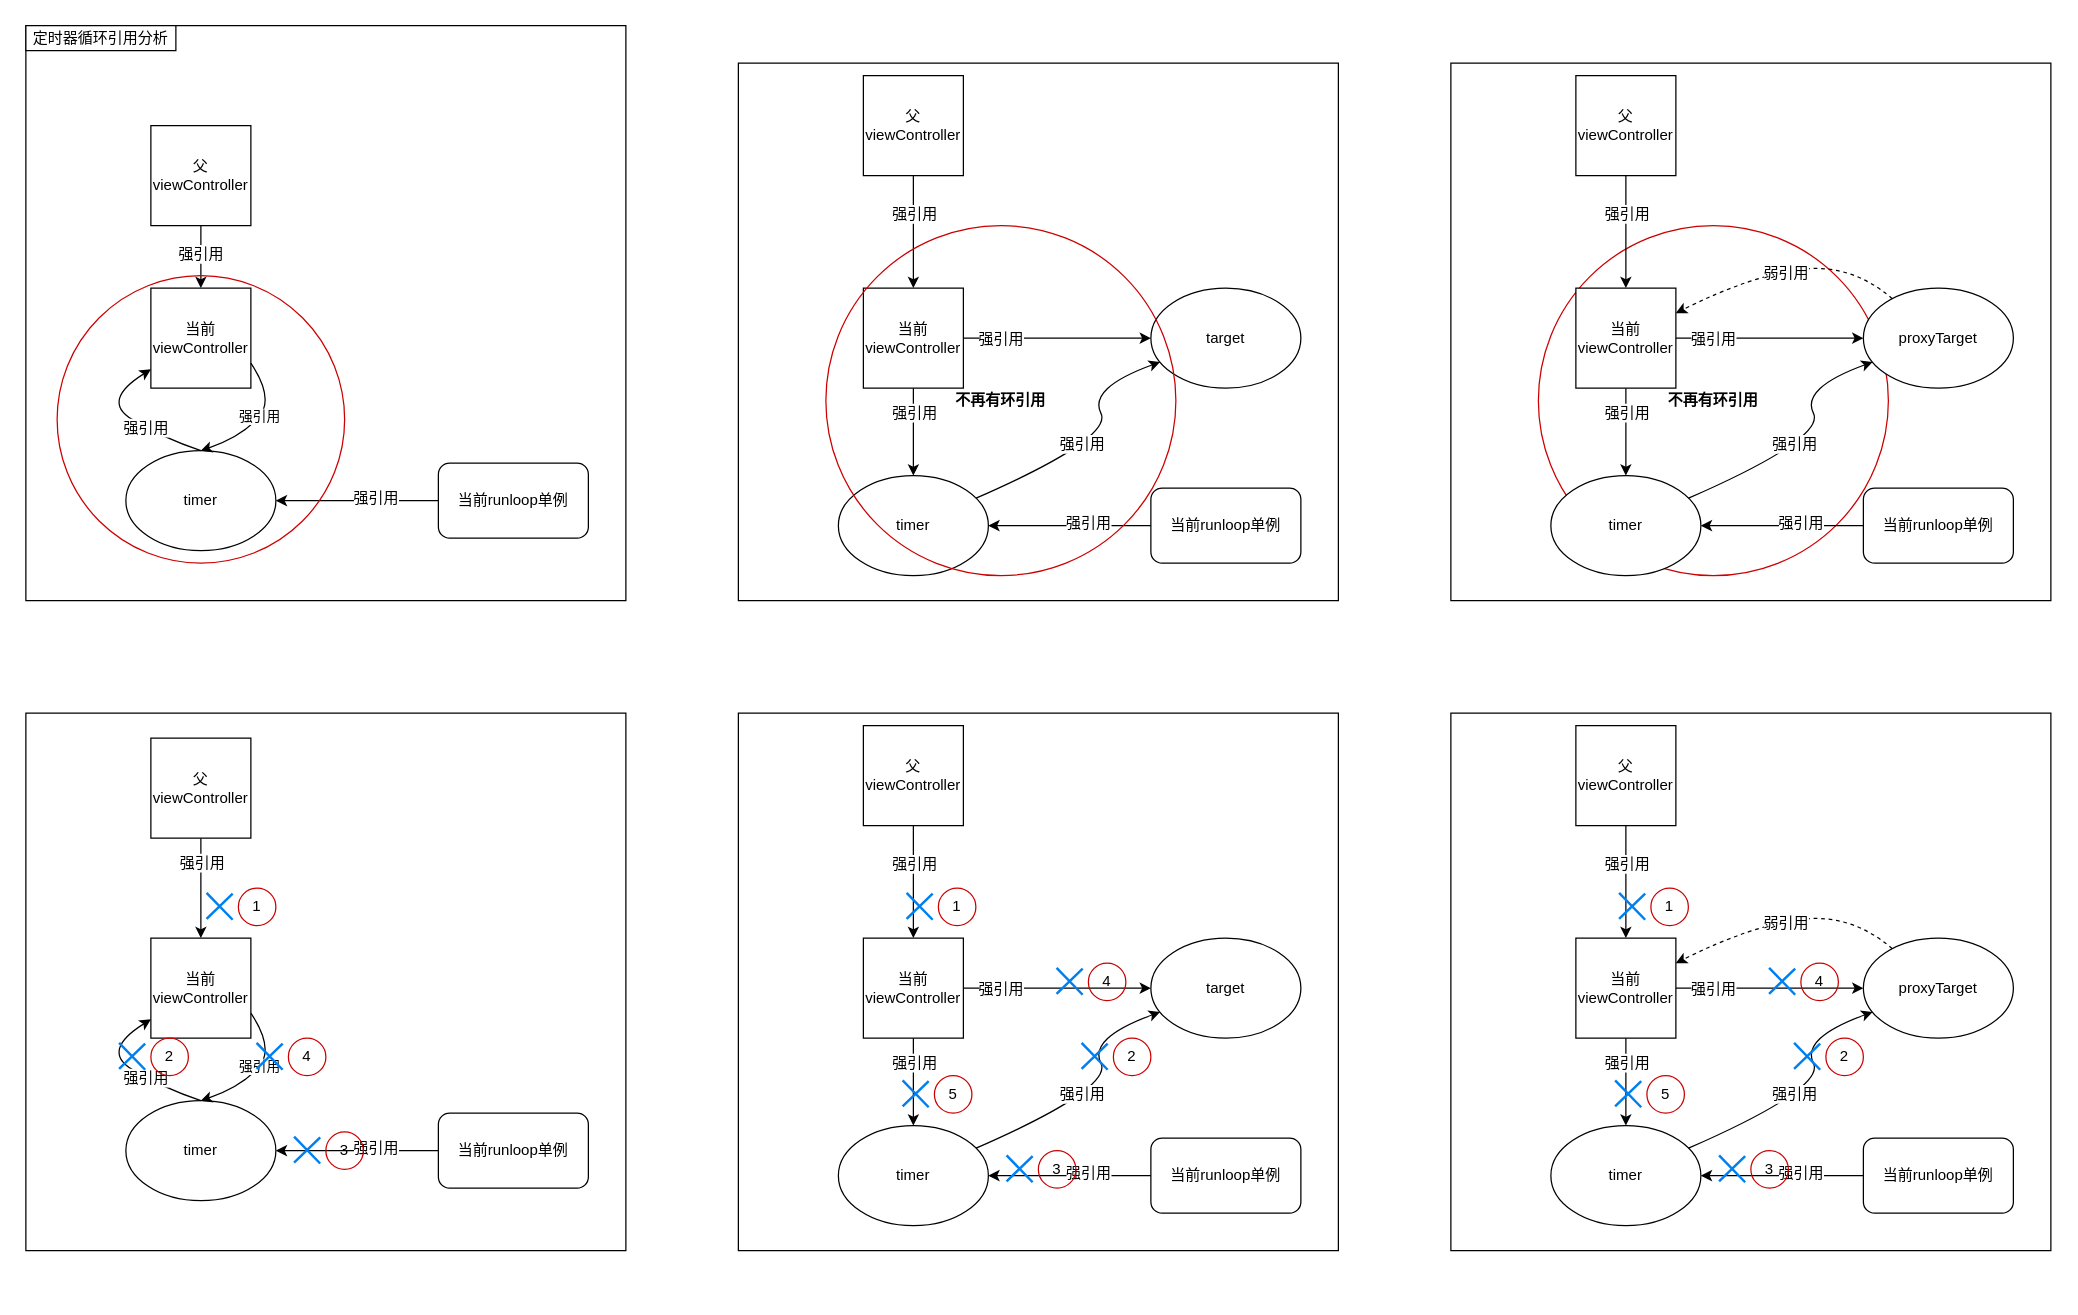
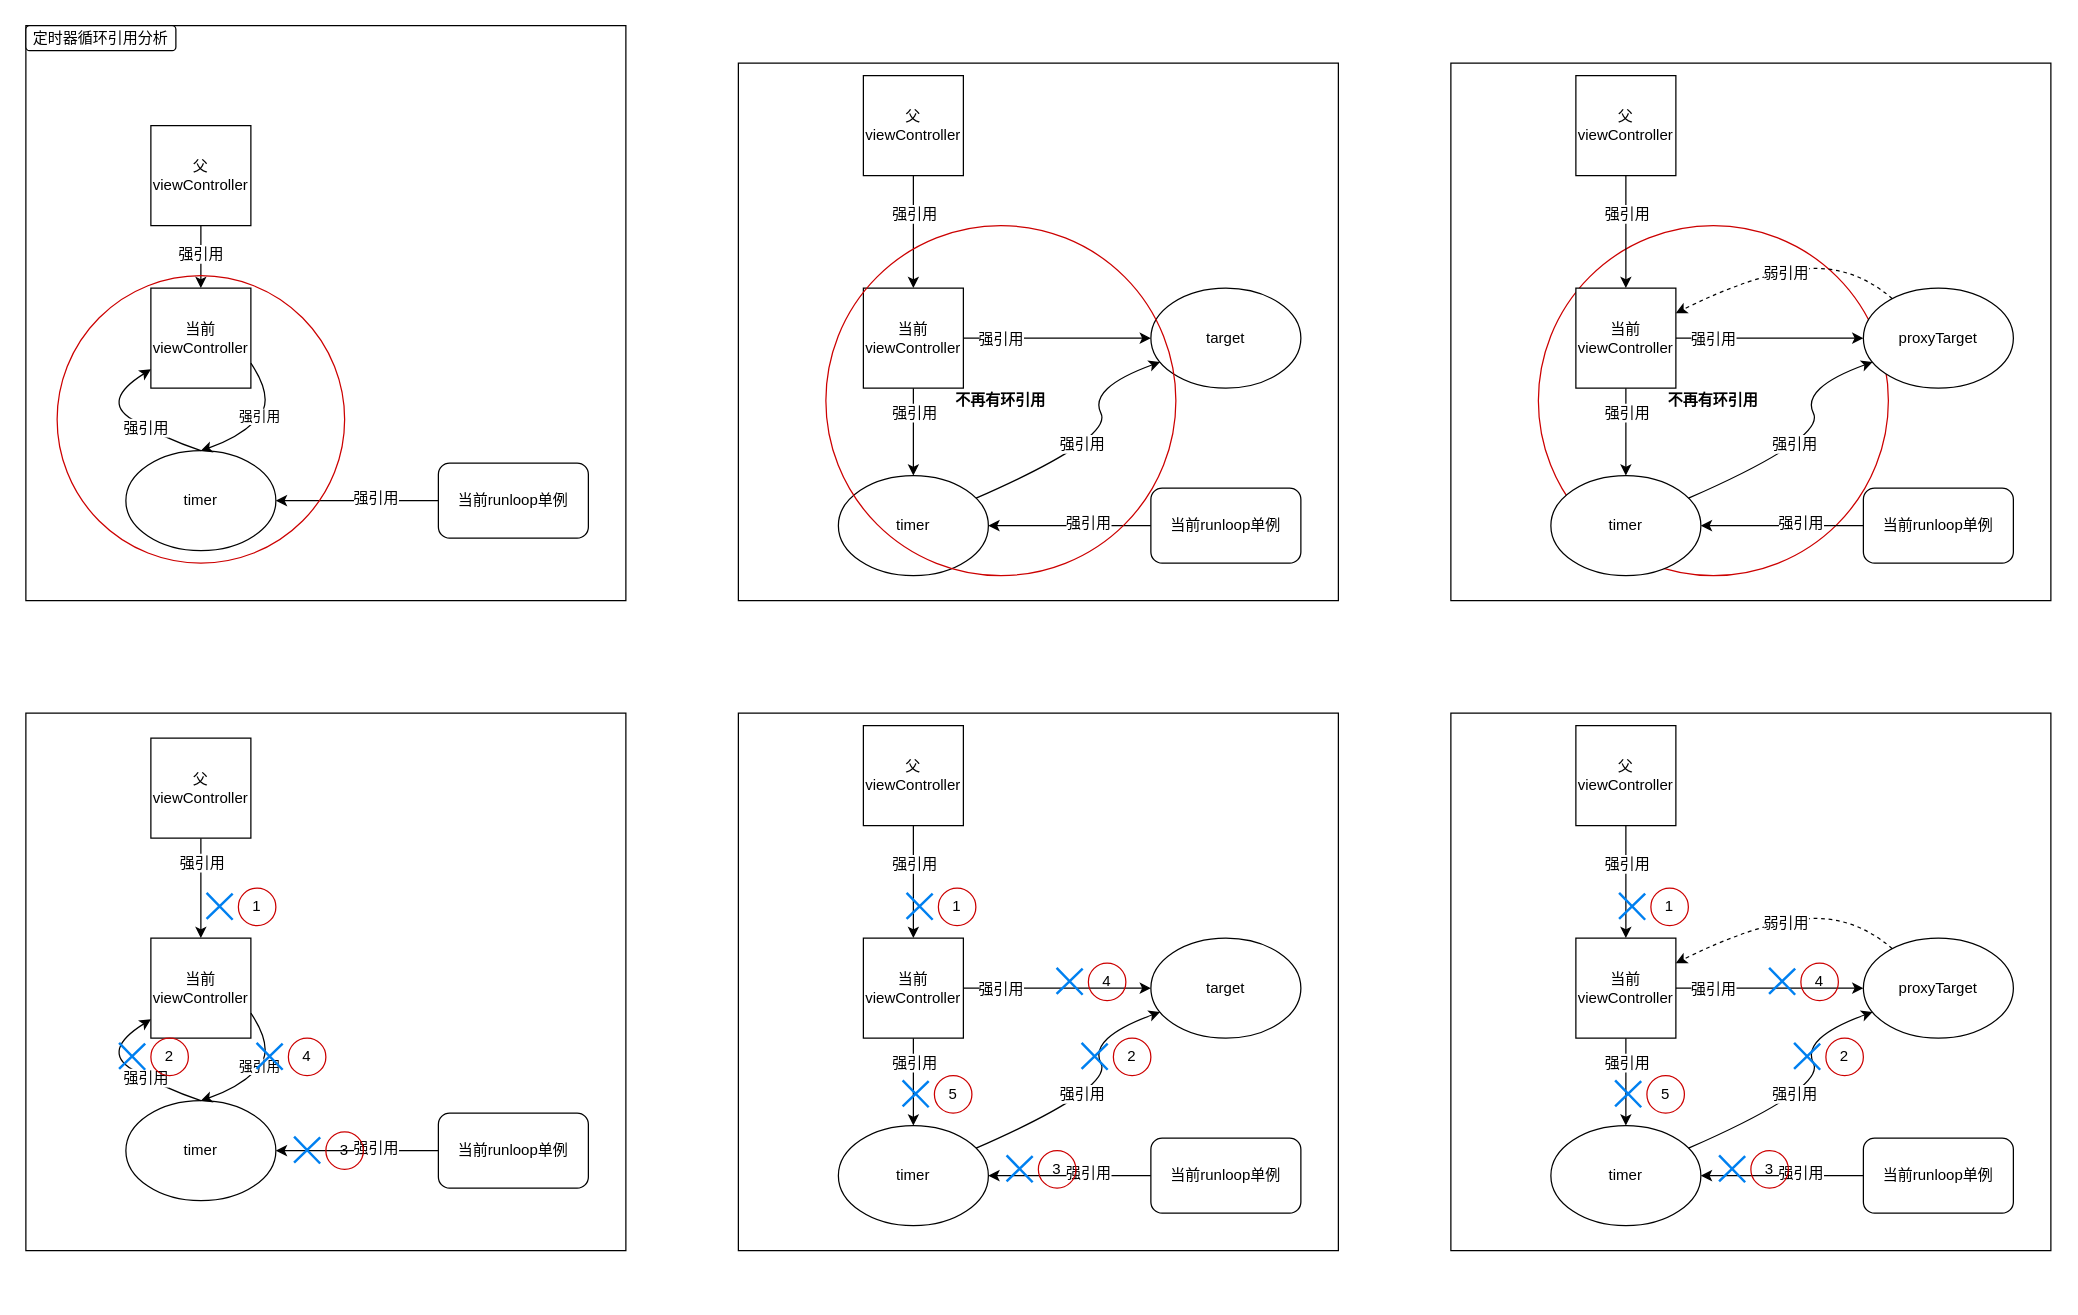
node "定时器循环引用分析": shape rectangle -> rounded rectangle
